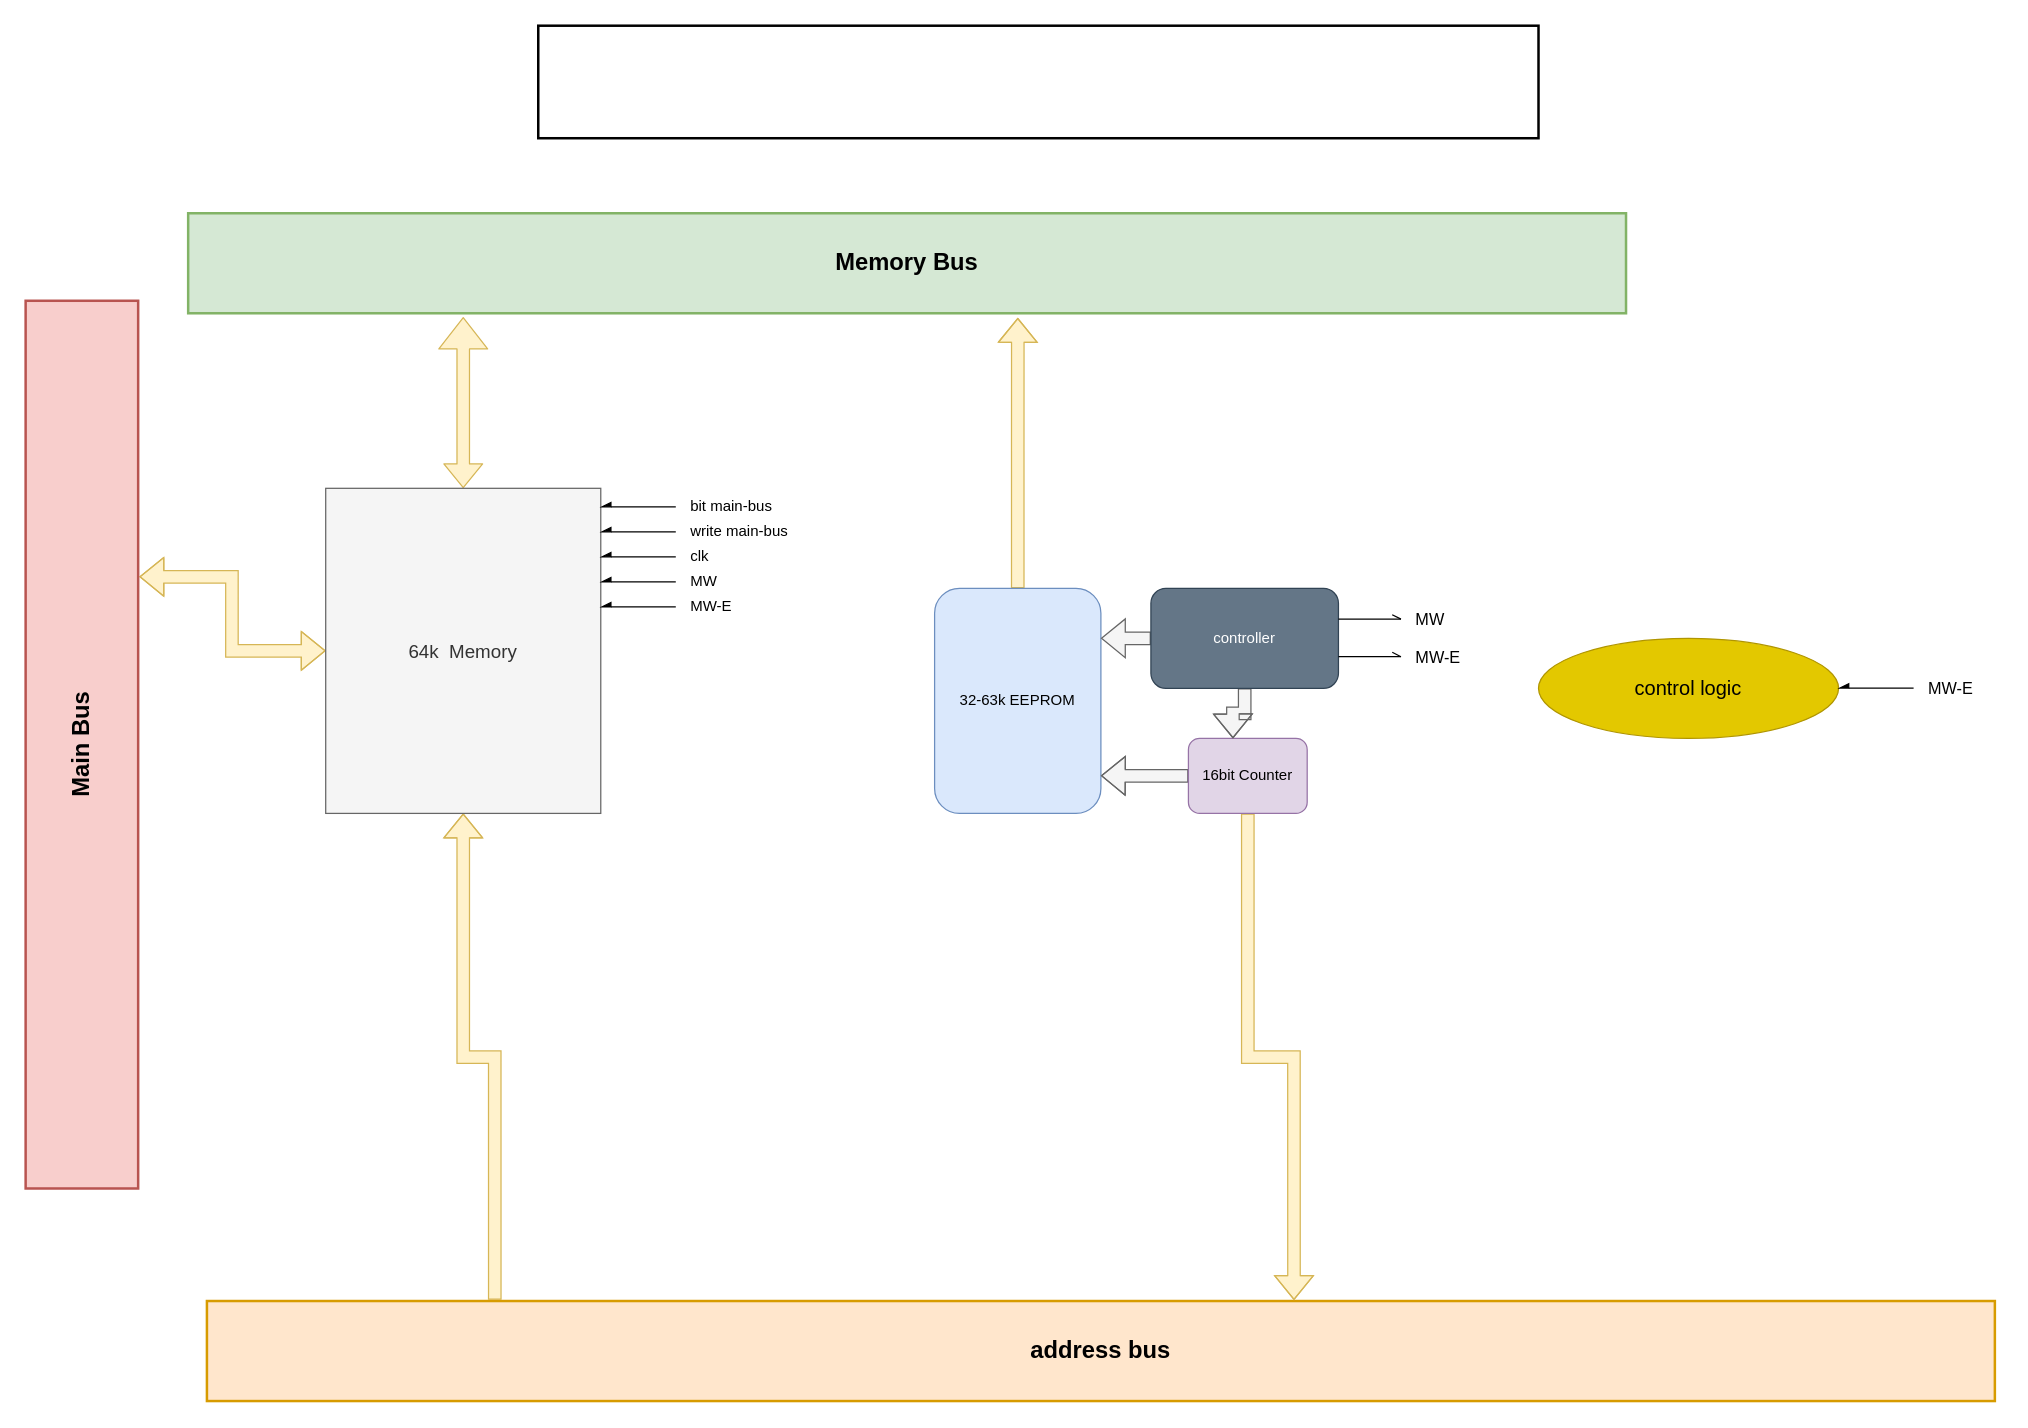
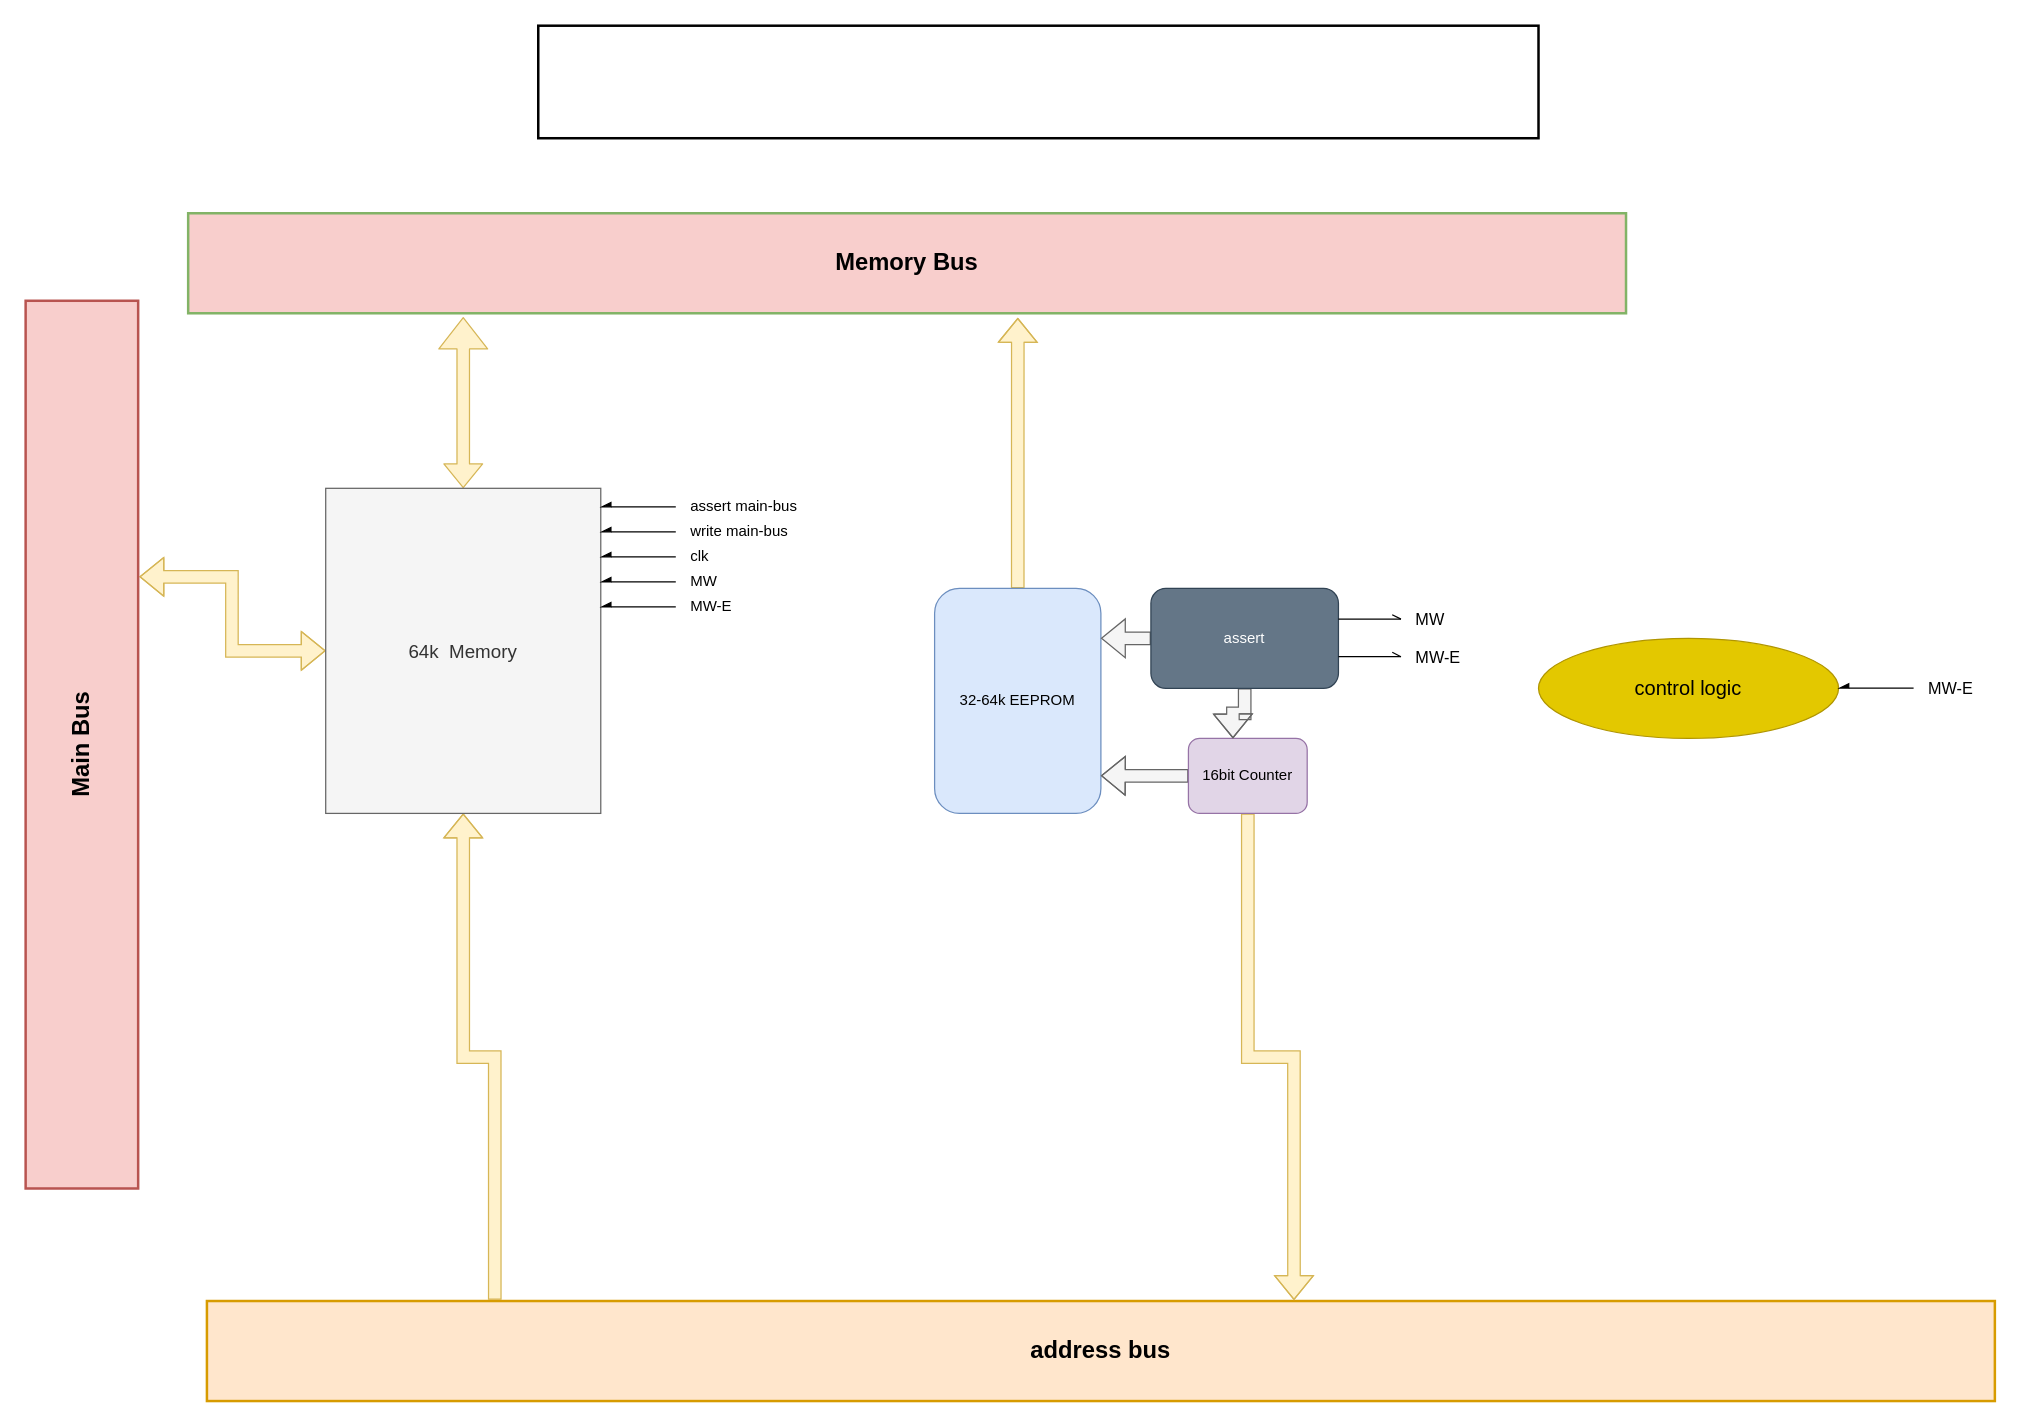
node "Memory Bus": fillcolor #d5e8d4 -> #f8cecc
node "bit main-bus": label "bit main-bus" -> "assert main-bus"
node "controller": label "controller" -> "assert"
node "32-63k EEPROM": label "32-63k EEPROM" -> "32-64k EEPROM"
